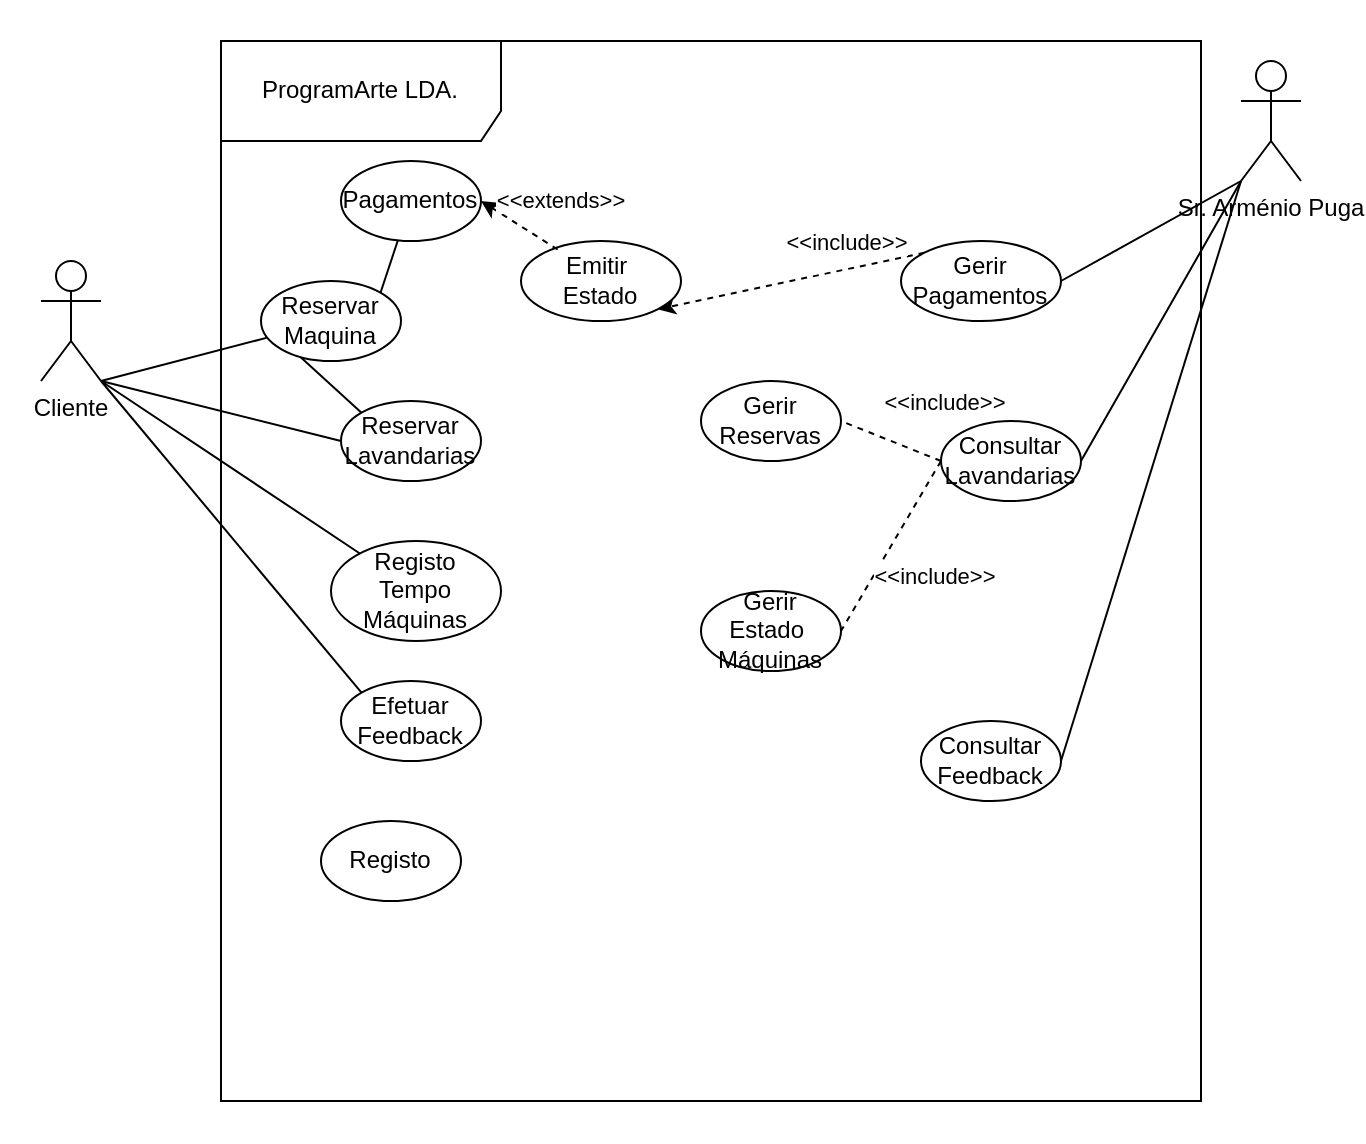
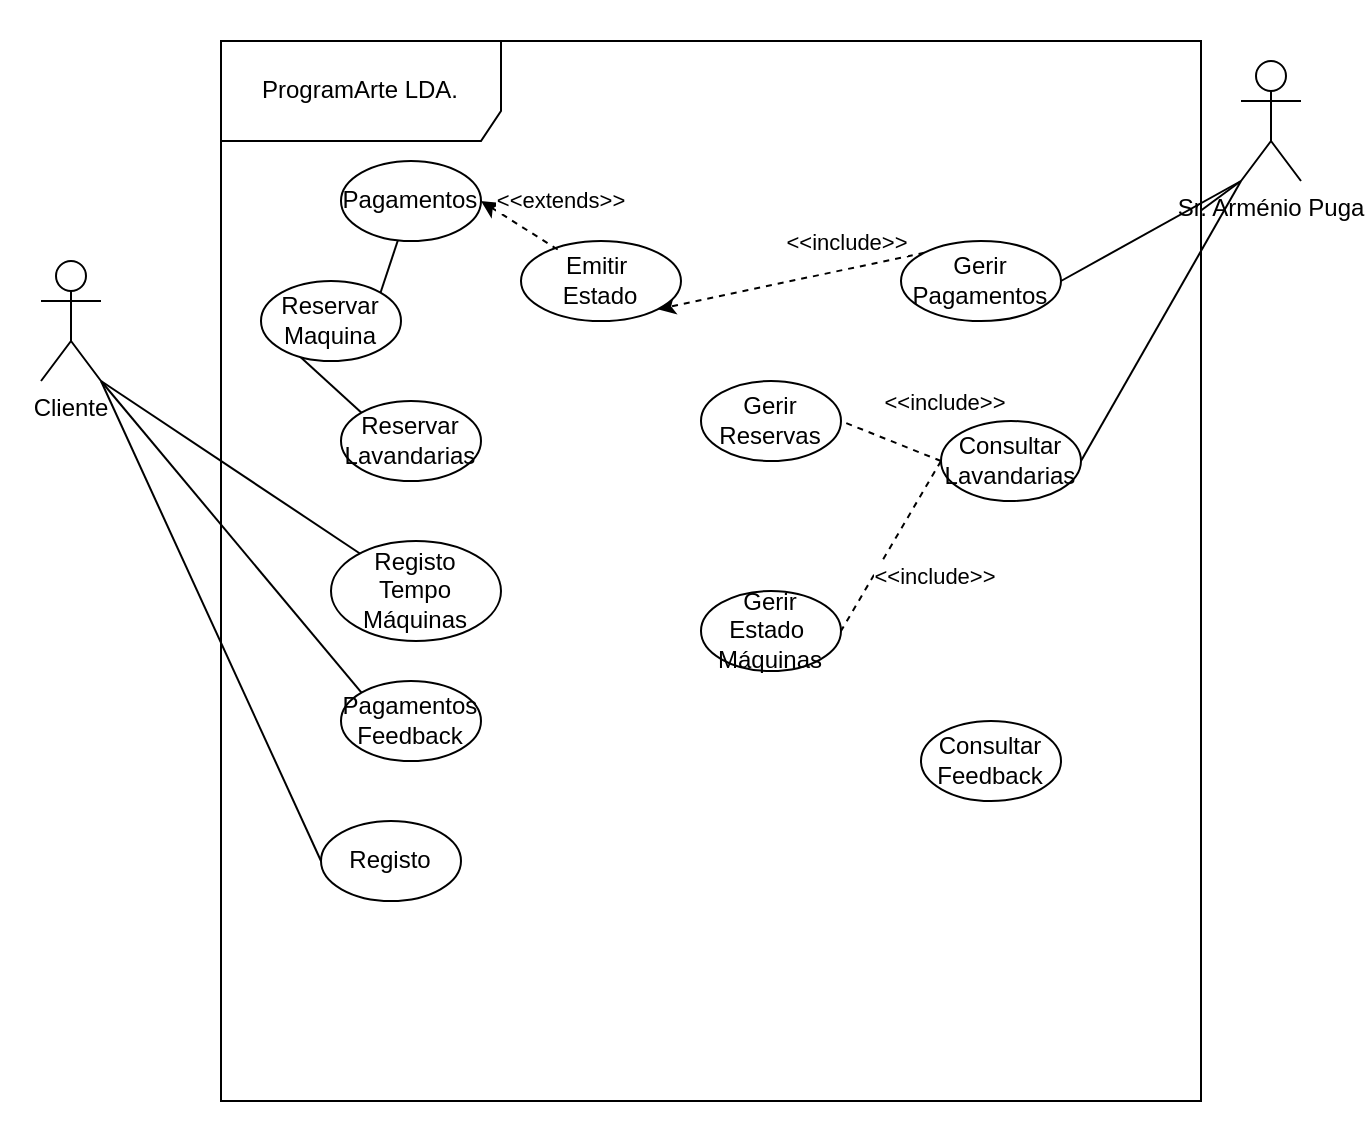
edge "Cliente" -- "Reservar Maquina": now "Cliente" -- "Registo"
edge "Cliente" -- "Reservar Lavandarias": removed
edge "Sr. Arménio Puga" -- "Consultar Feedback": now "Sr. Arménio Puga" -- "ProgramArte LDA."
node "Efetuar Feedback": label "Efetuar Feedback" -> "Pagamentos Feedback"
